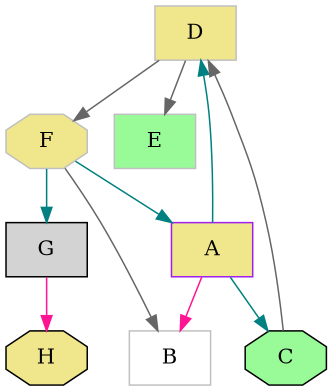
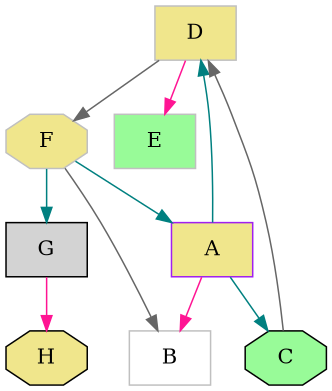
edge "D" -> "E": color gray40 -> deeppink
